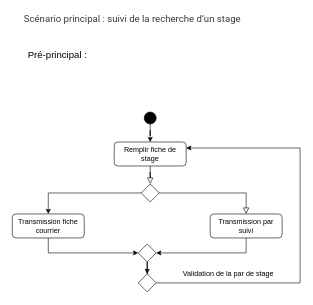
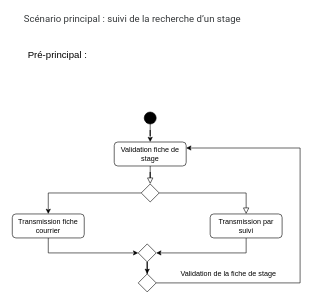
node "Remplir fiche de stage": label "Remplir fiche de stage" -> "Validation fiche de stage"
node "Validation de la par de stage": label "Validation de la par de stage" -> "Validation de la fiche de stage"
